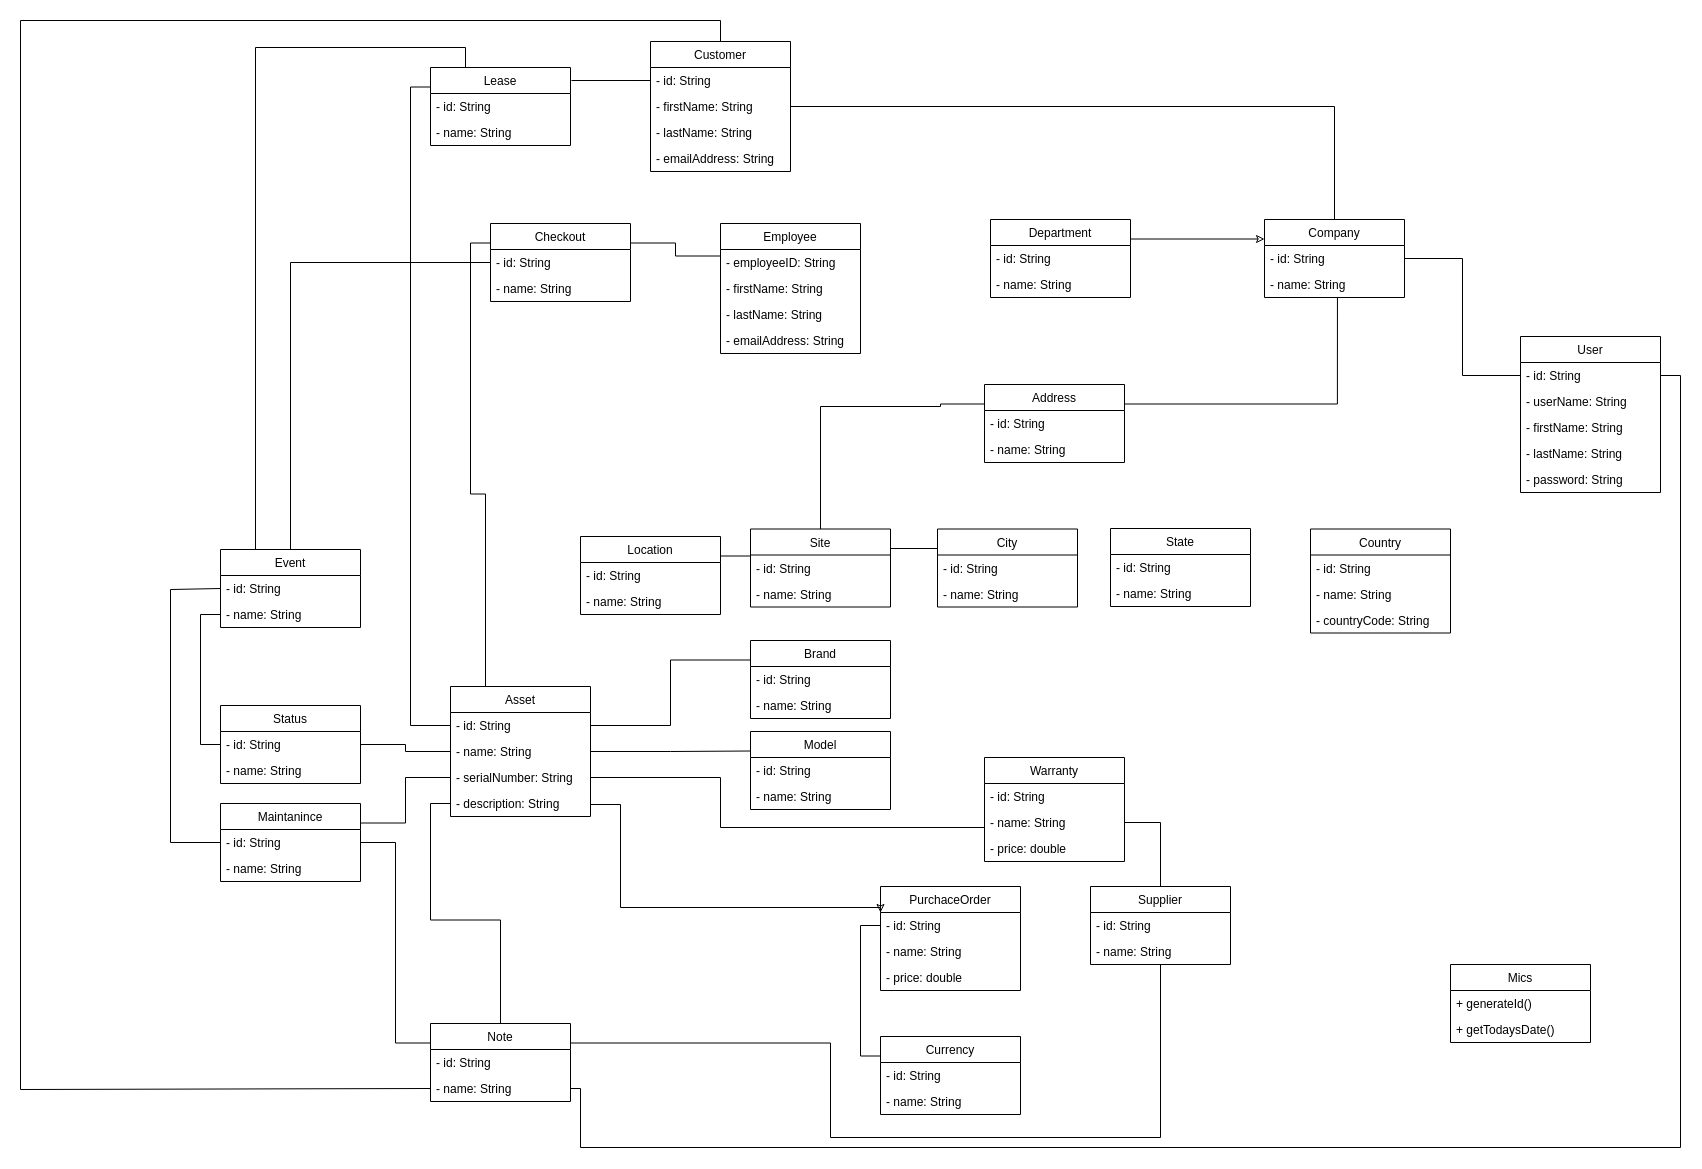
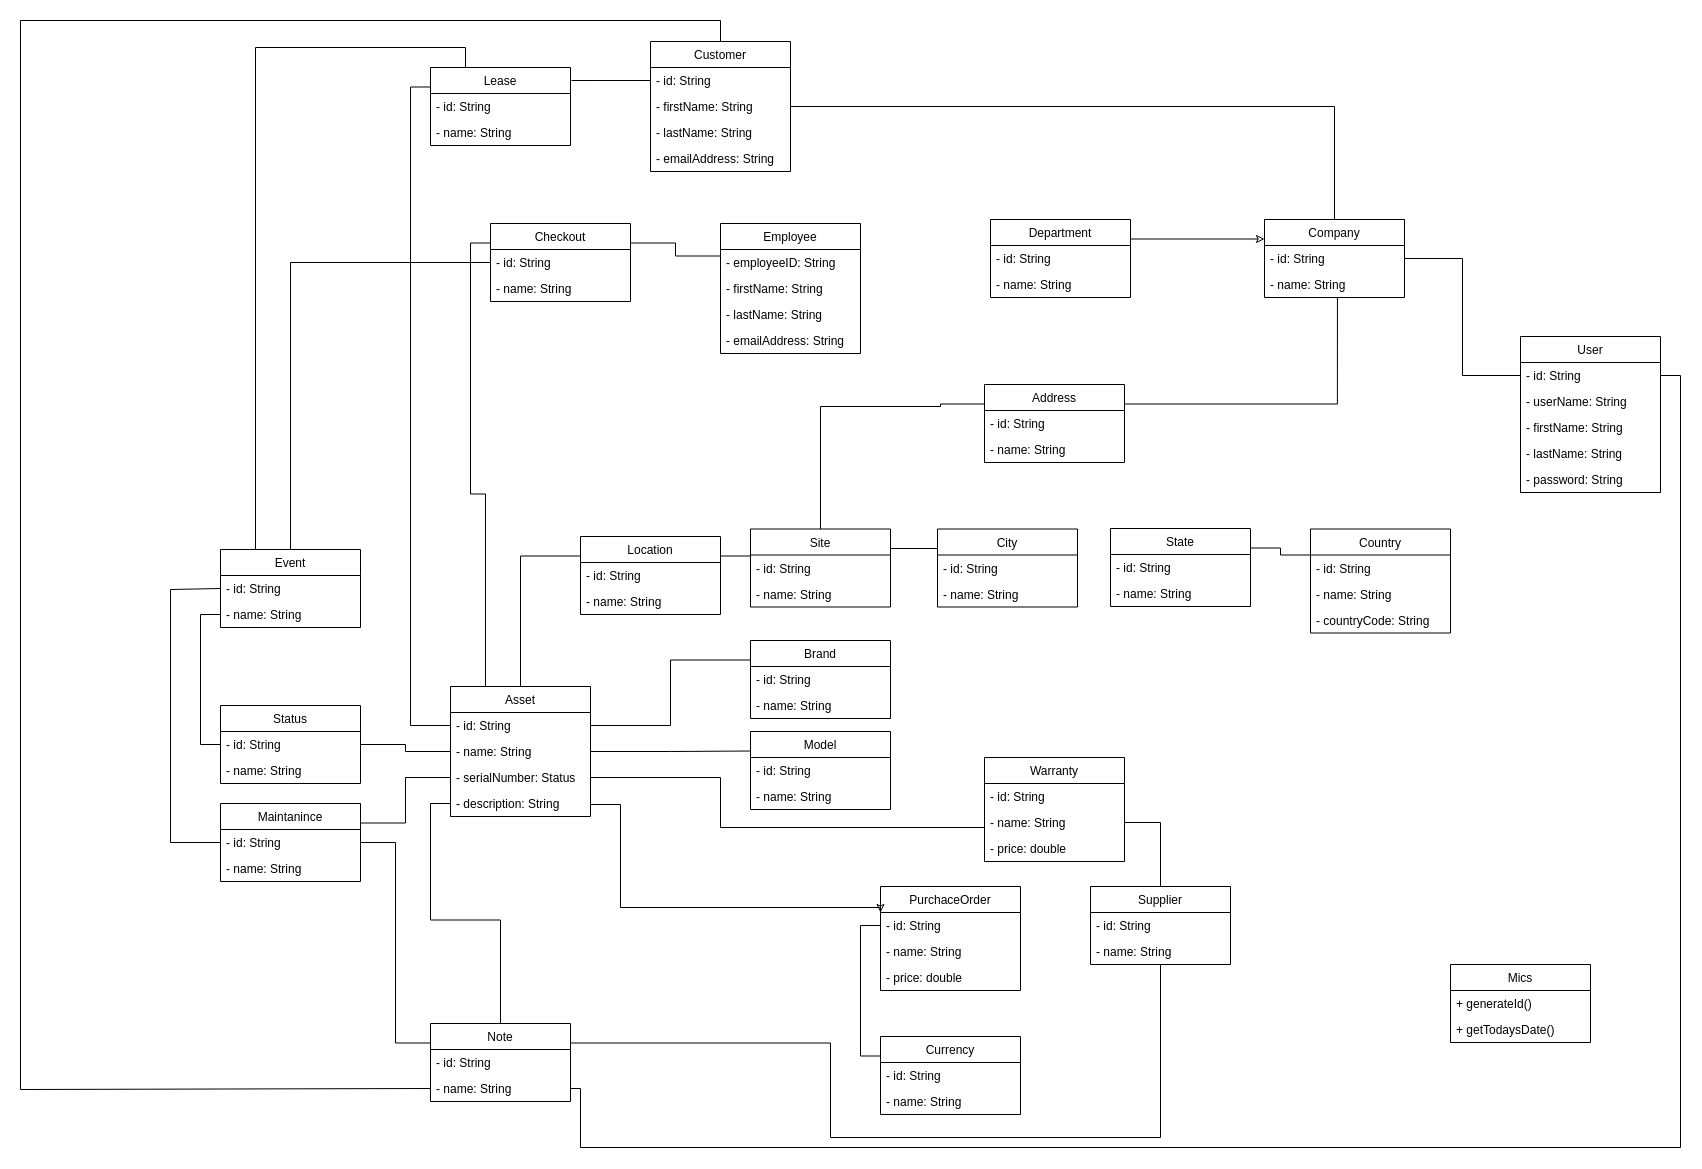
edge "State" -- "Country": added
edge "Location" -- "Asset": added
node "- serialNumber: String": label "- serialNumber: String" -> "- serialNumber: Status"
